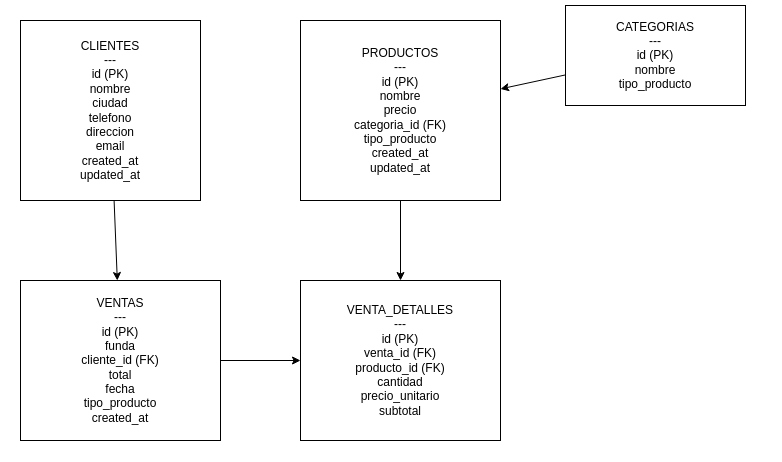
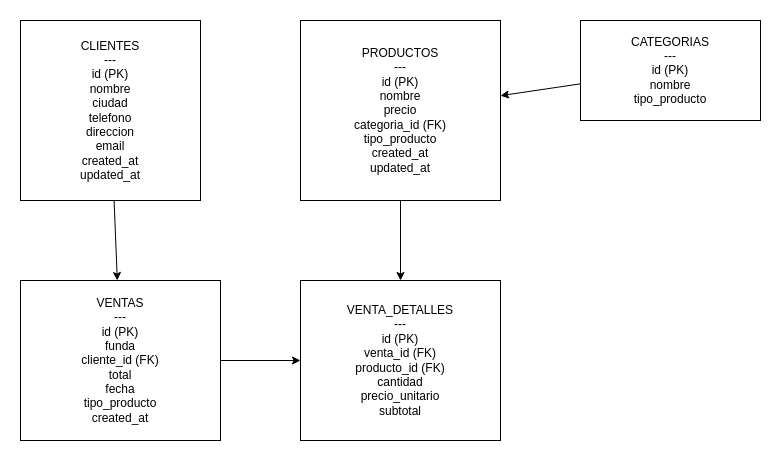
node "CATEGORIAS --- id (PK) nombre tipo_producto": moved (656, 56) -> (671, 71)
